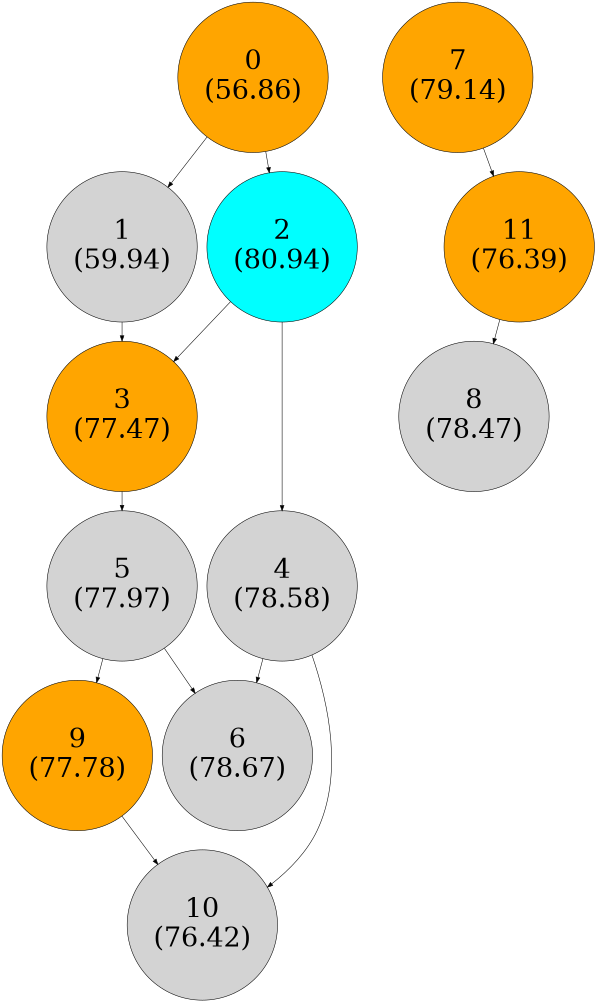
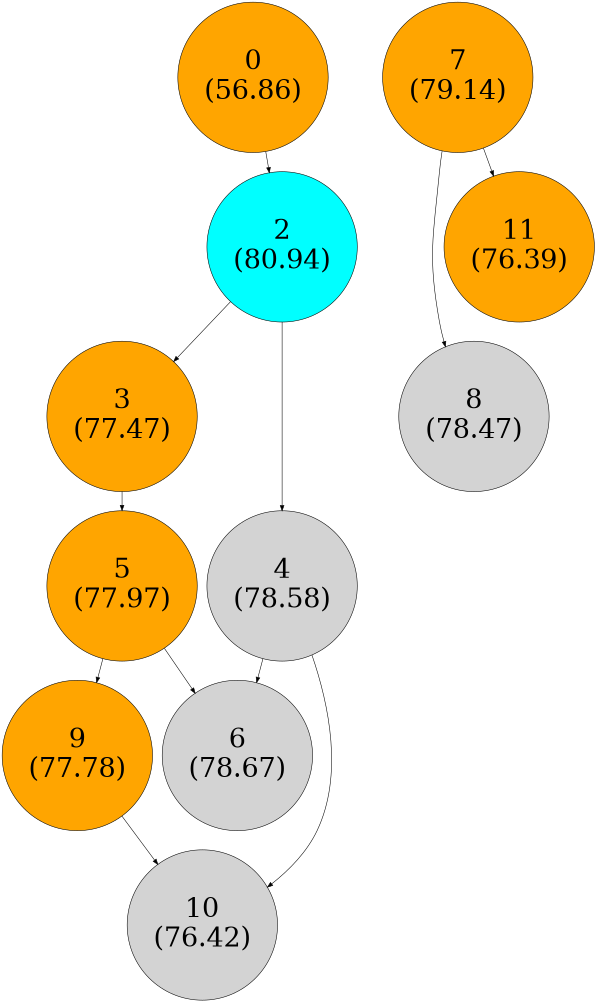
node "1 (59.94)": removed
edge "11 (76.39)" -> "8 (78.47)": now "7 (79.14)" -> "8 (78.47)"
node "5 (77.97)": fillcolor lightgrey -> orange
